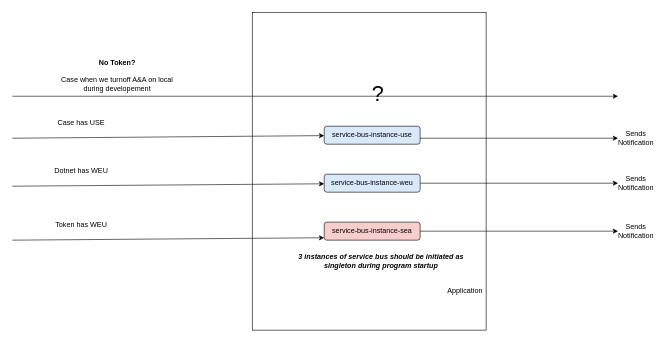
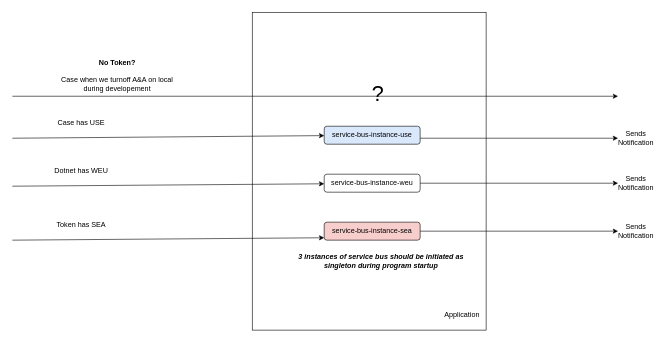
node "service-bus-instance-weu": fillcolor #dae8fc -> #ffffff
node "Token has WEU": label "Token has WEU" -> "Token has SEA"
node "Application": moved (465, 291) -> (462, 315)
